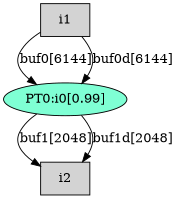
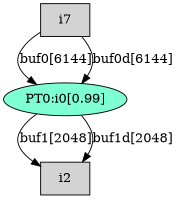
node "i1": label "i1" -> "i7"
